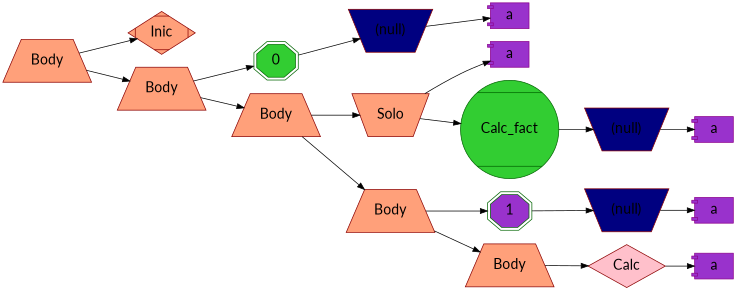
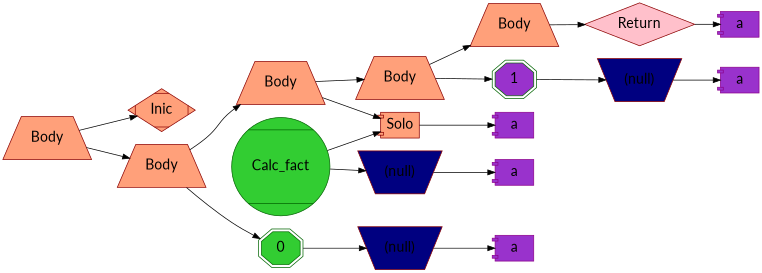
node "Solo": shape invtrapezium -> component
edge "Solo" -> "Calc_fact": reversed
node "Calc": label "Calc" -> "Return"
